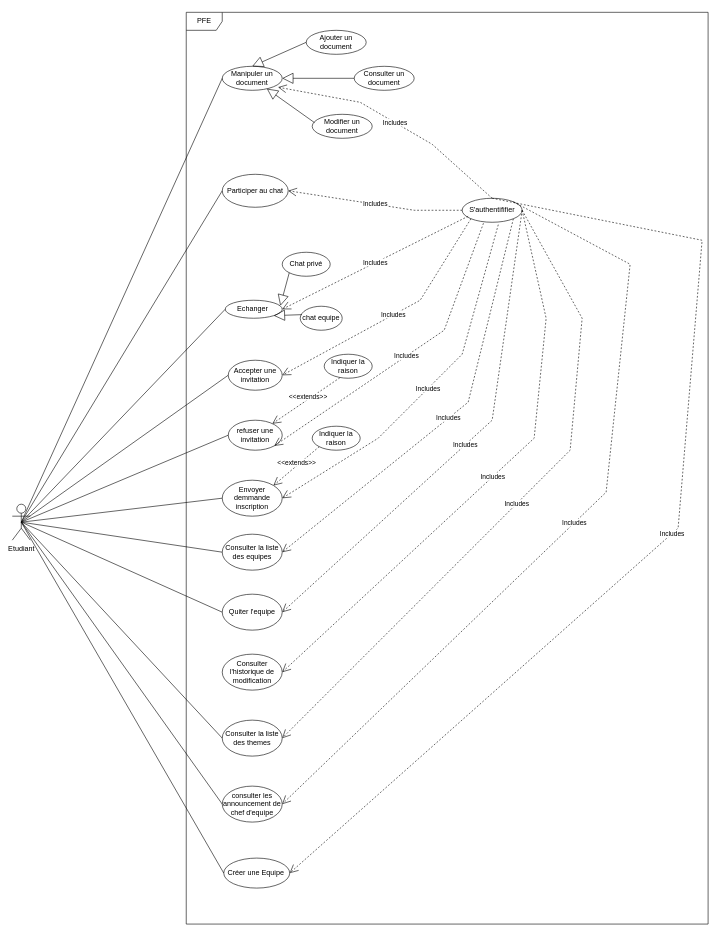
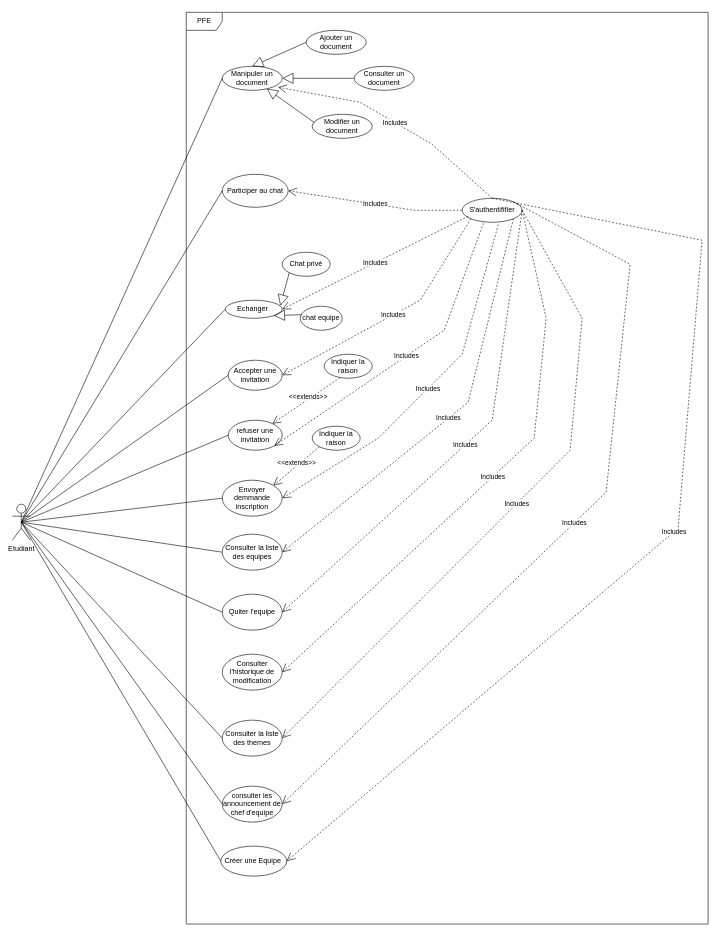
node "Créer une Equipe": moved (257, 873) -> (254, 861)
